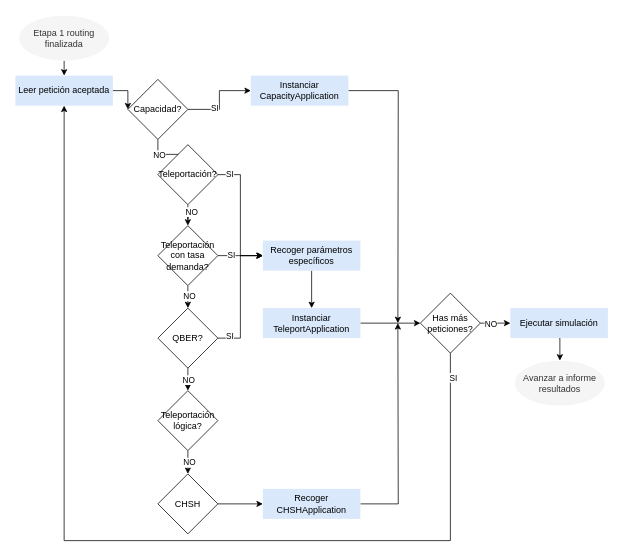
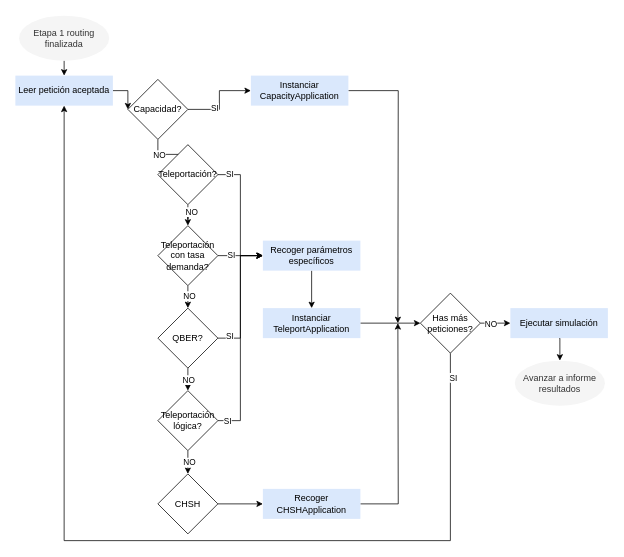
edge "Teleportación lógica?" -> "Recoger parámetros específicos": added, label "SI"
